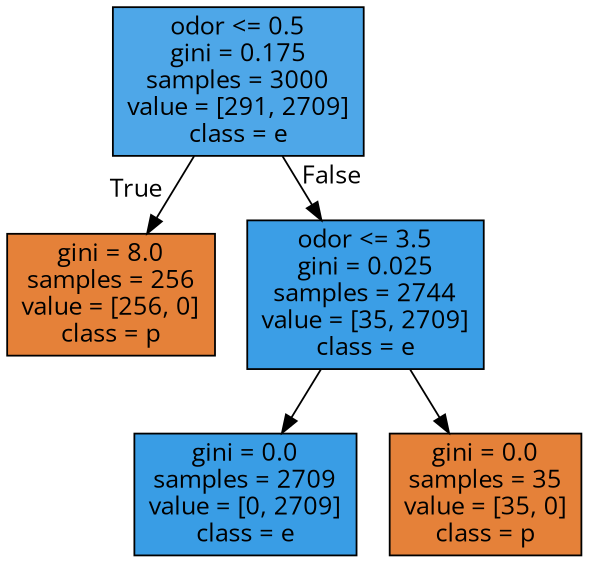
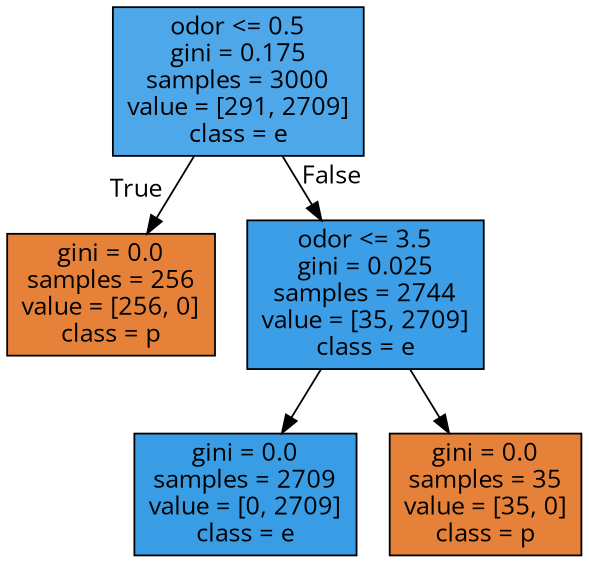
node "gini = 8.0 samples = 256 value = [256, 0] class = p": label "gini = 8.0 samples = 256 value = [256, 0] class = p" -> "gini = 0.0 samples = 256 value = [256, 0] class = p"
